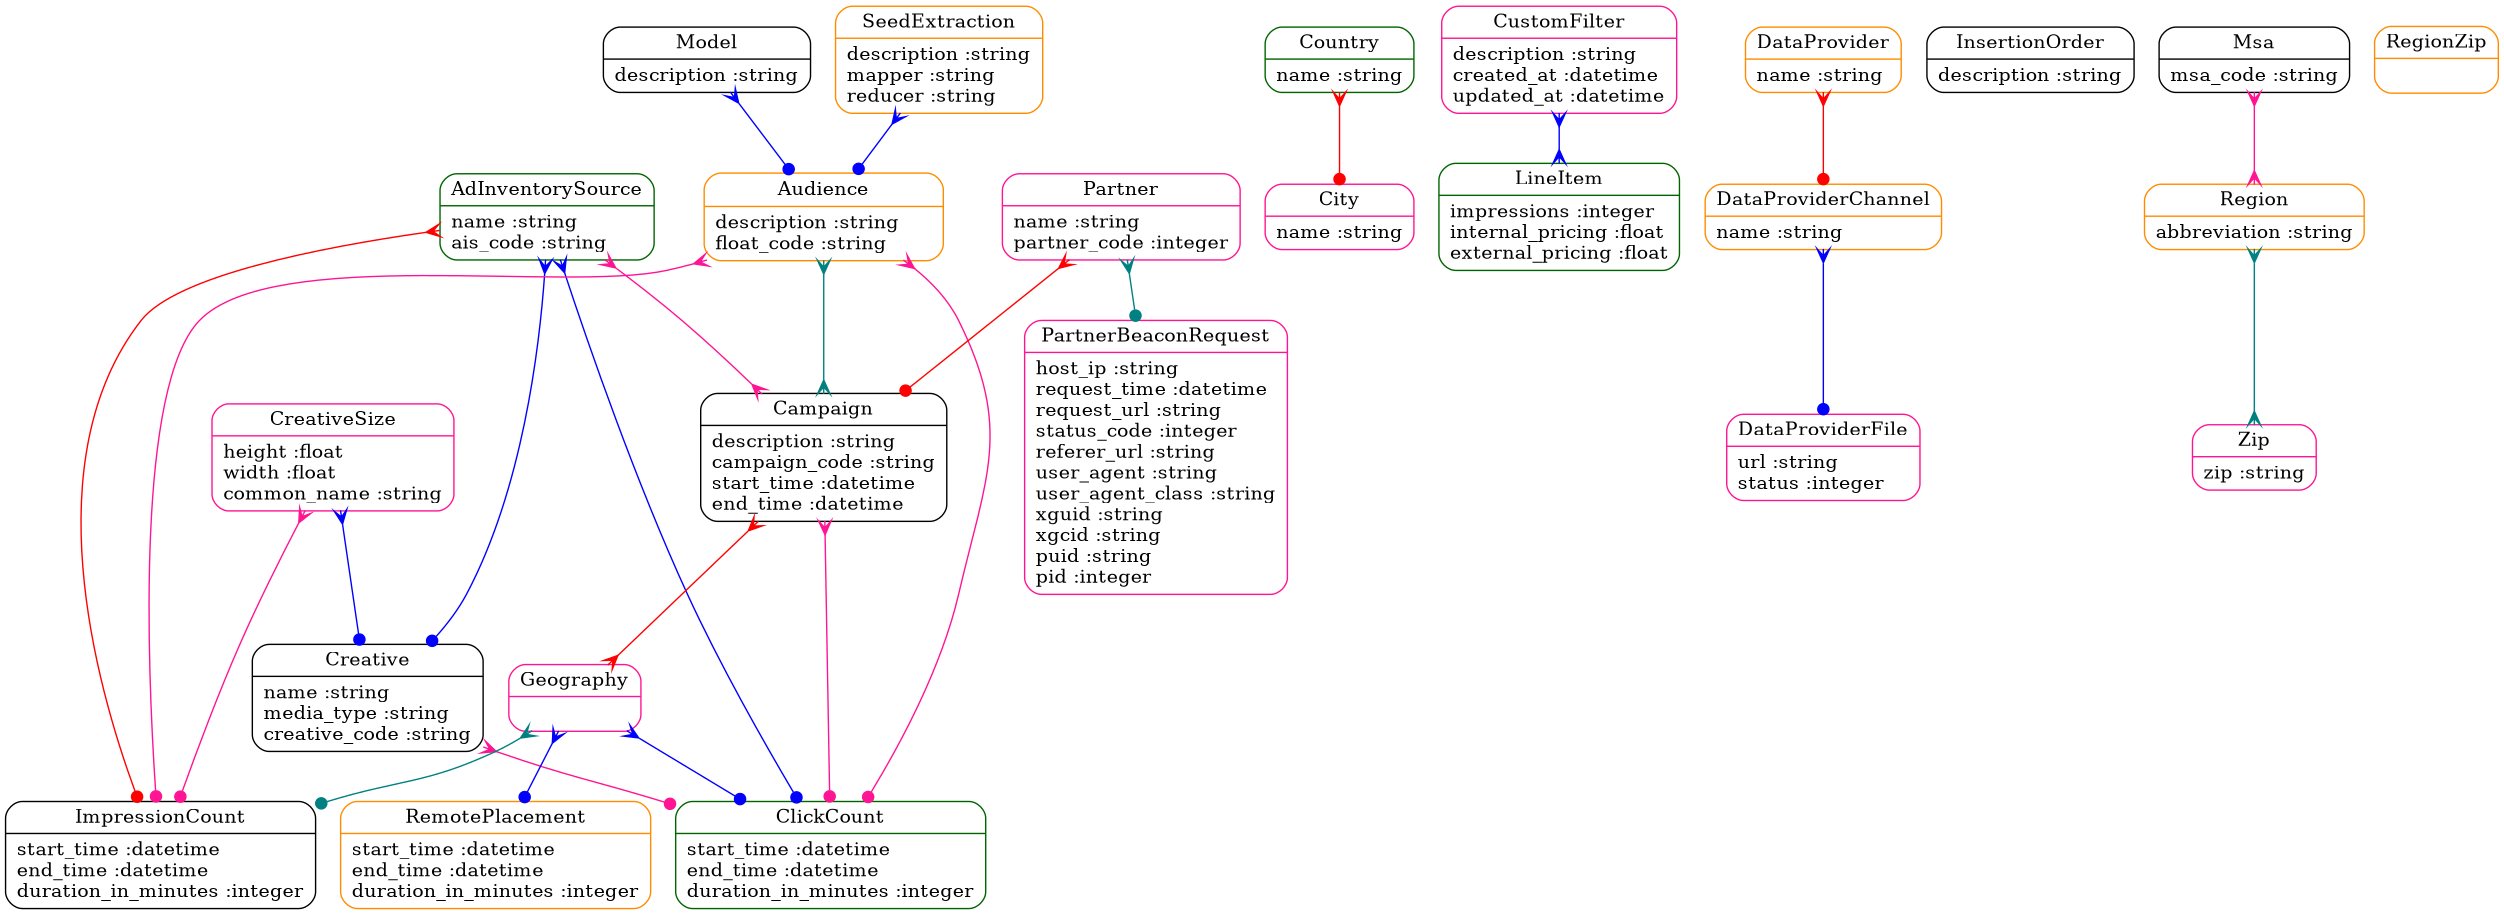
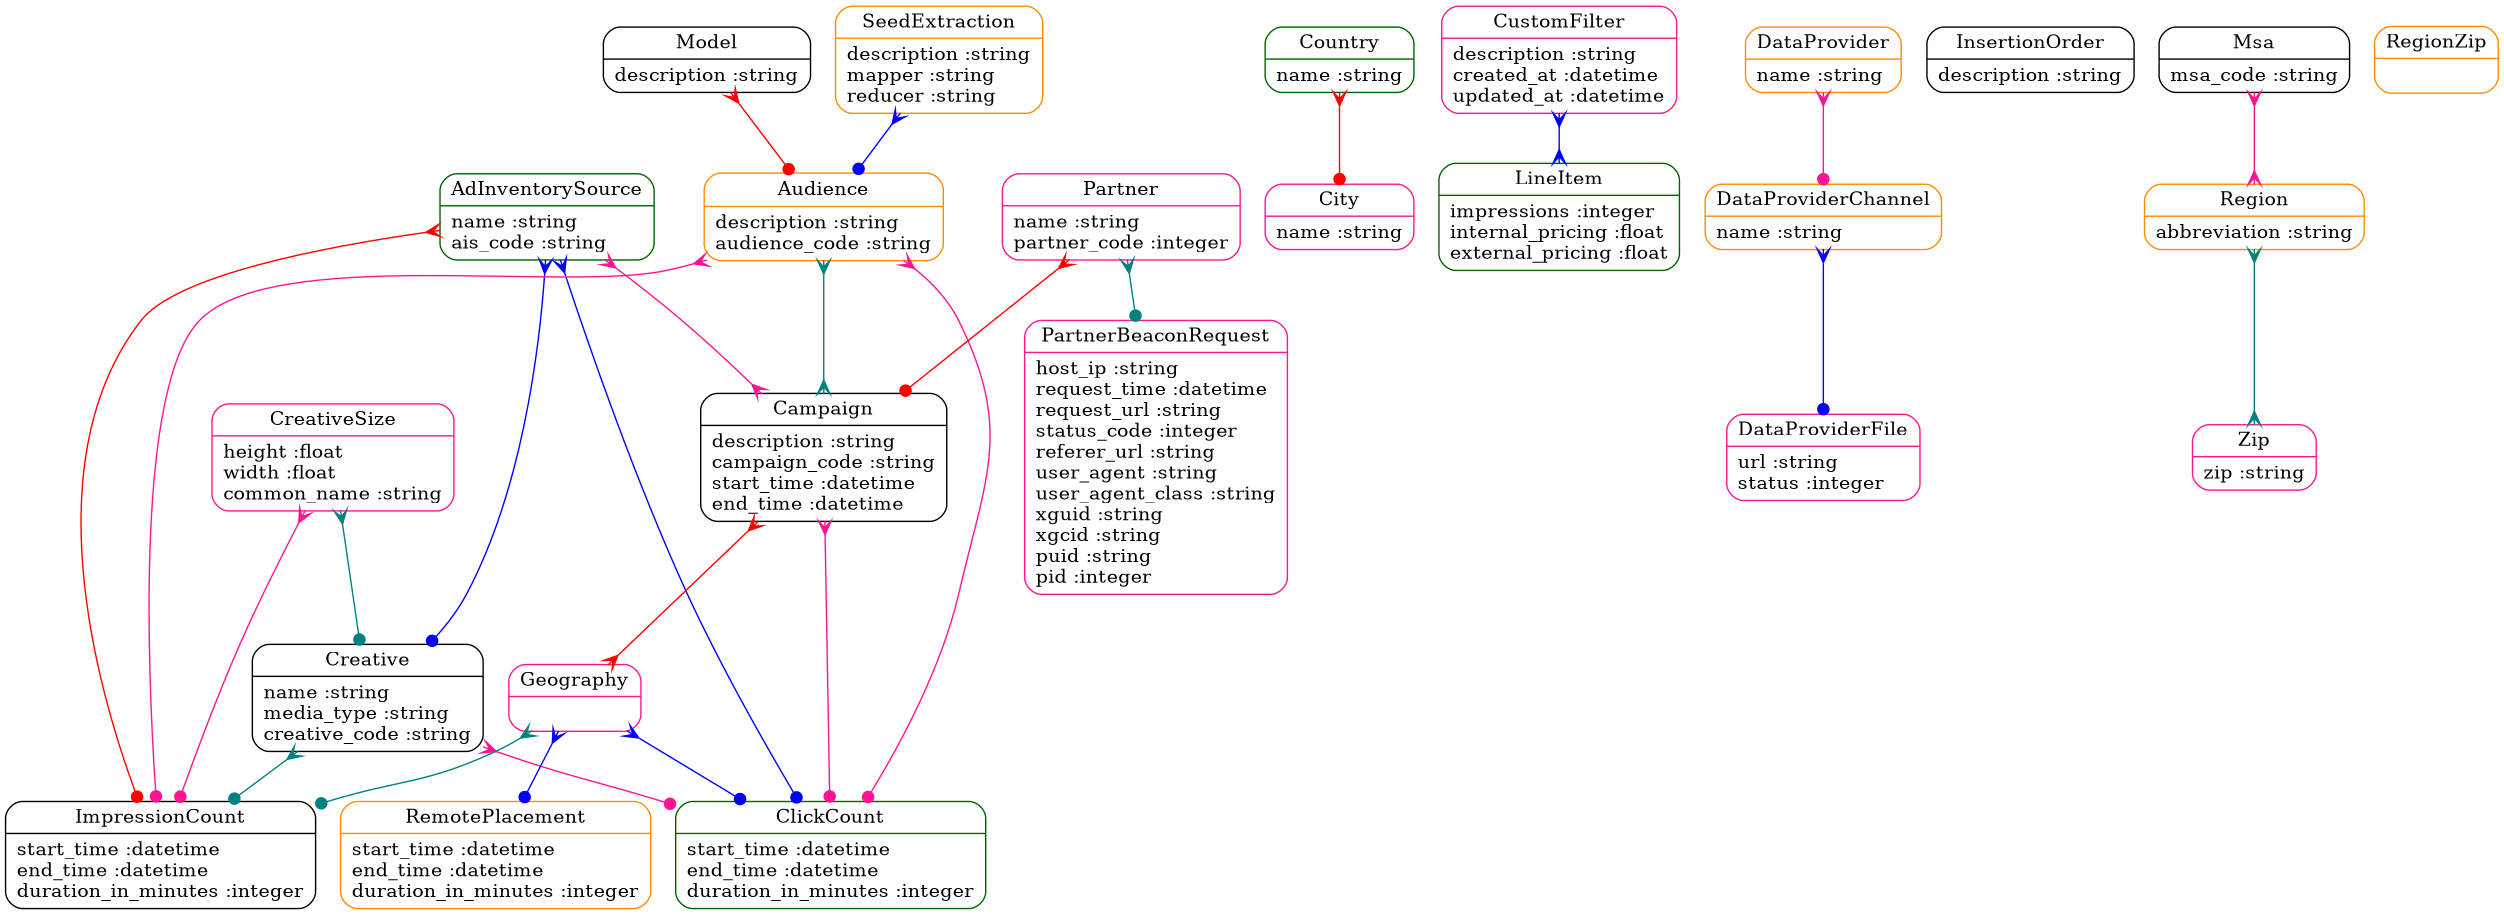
edge "Model" -- "Audience": color blue -> red
edge "DataProvider" -- "DataProviderChannel": color red -> deeppink
node "Audience": text "float_code :string" -> "audience_code :string"
edge "CreativeSize" -- "Creative": color blue -> teal
edge "Creative" -- "ImpressionCount": added
